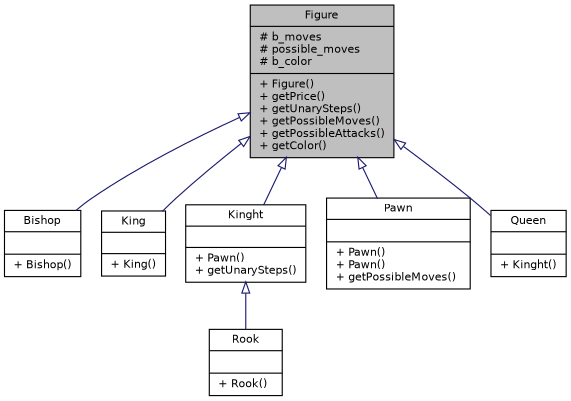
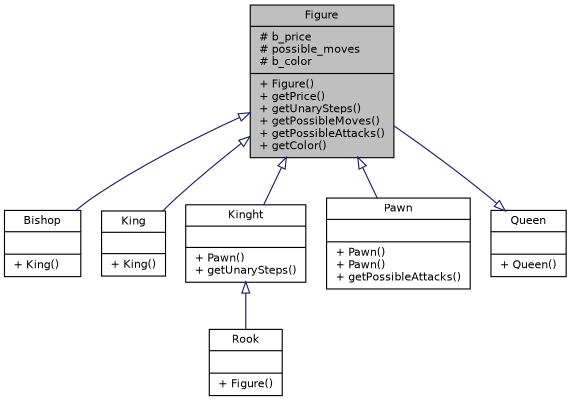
node "Figure": text "# b_moves" -> "# b_price"
edge "Queen" -> "Figure": reversed
node "Bishop": text "+ Bishop()" -> "+ King()"
node "Queen": text "+ Kinght()" -> "+ Queen()"
node "Pawn": text "+ getPossibleMoves()" -> "+ getPossibleAttacks()"
node "Rook": text "+ Rook()" -> "+ Figure()"
